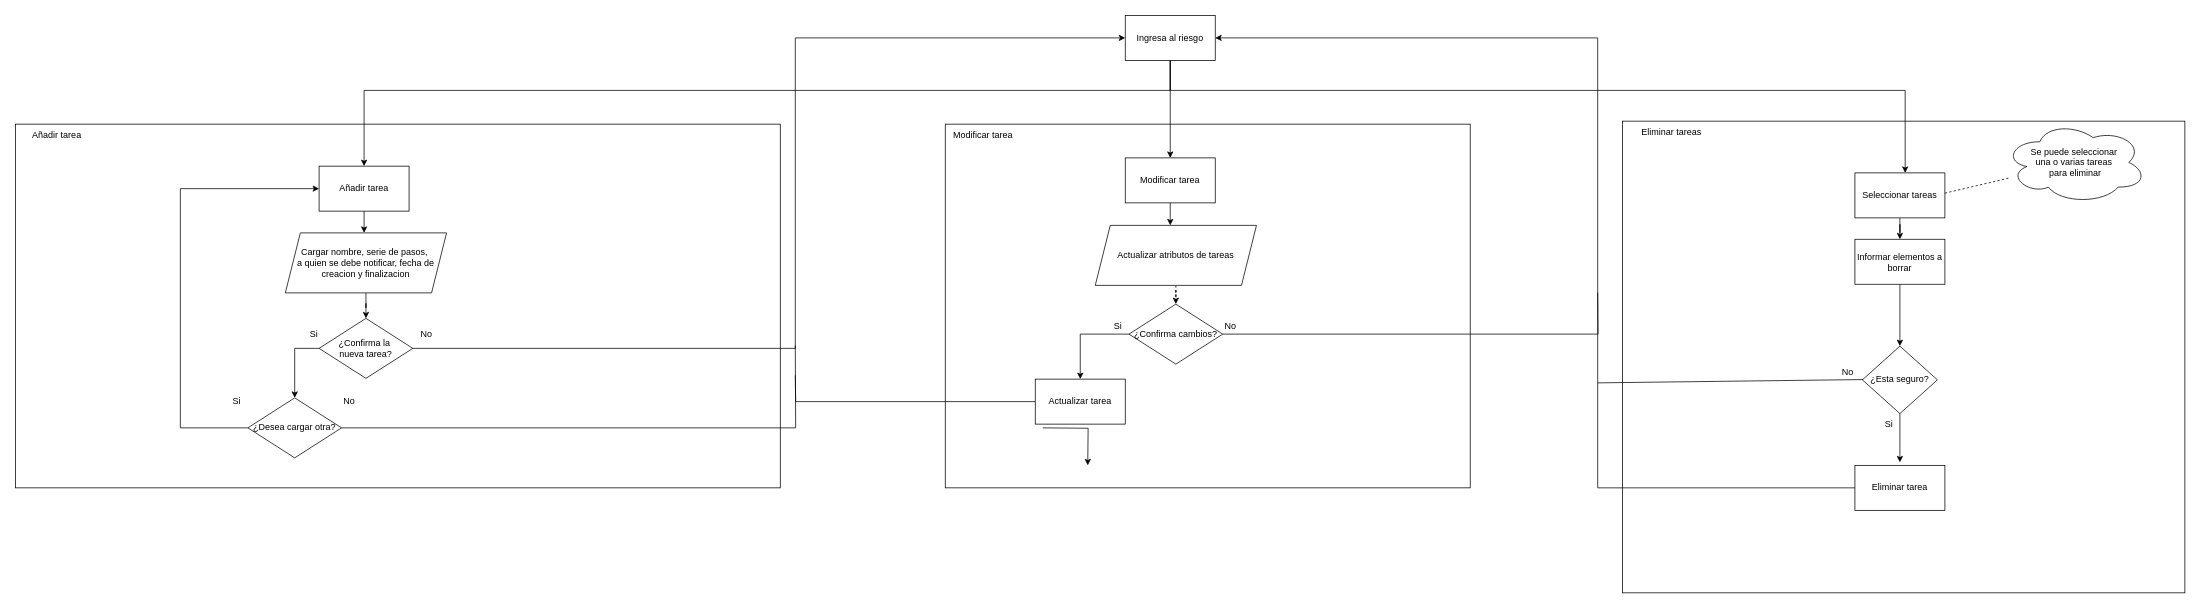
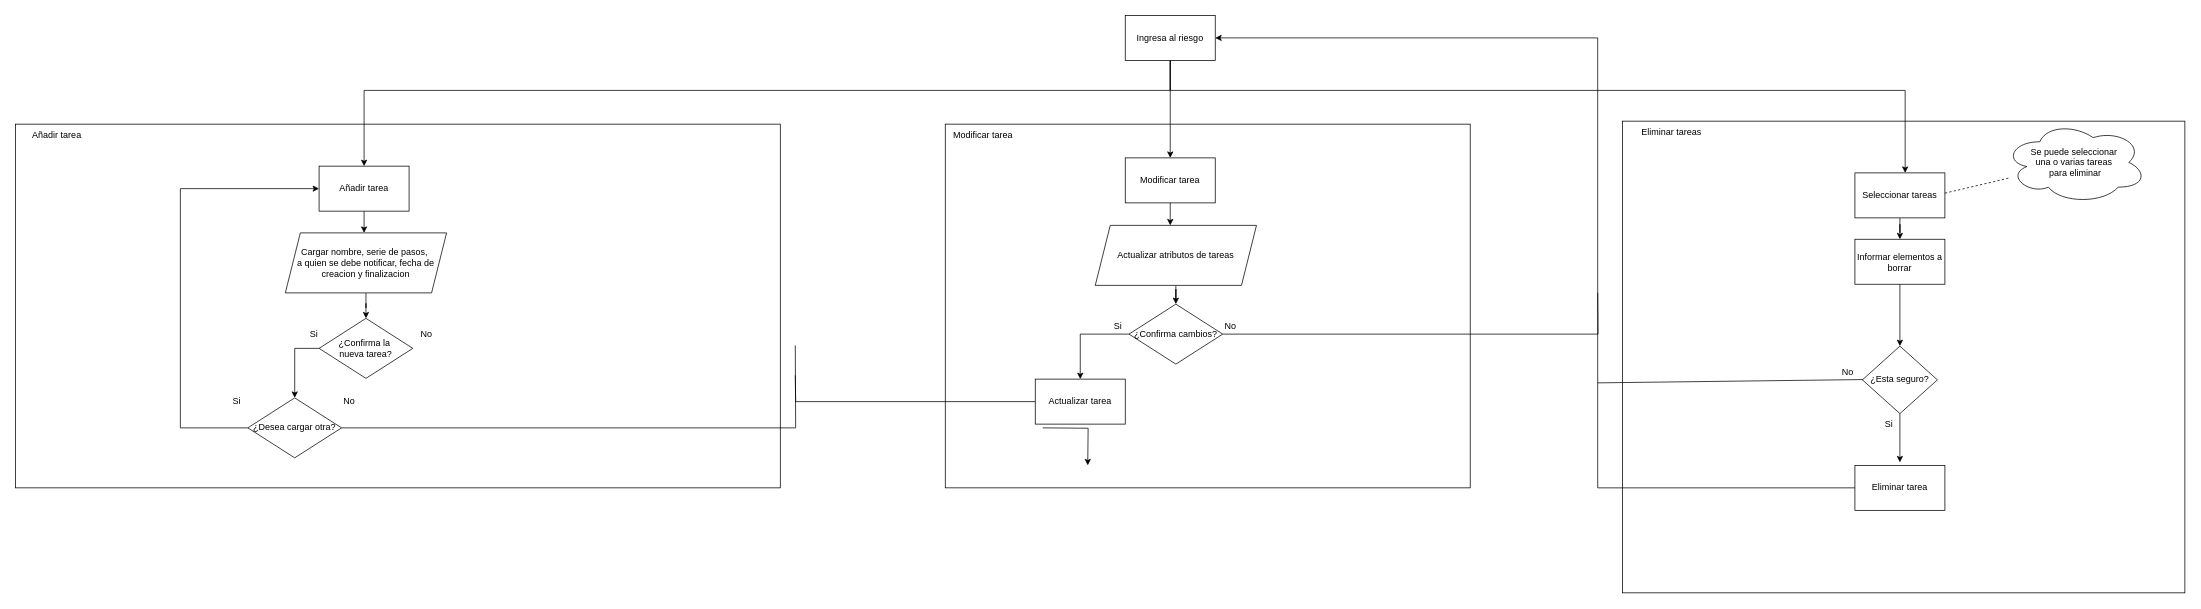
edge "Actualizar atributos de tareas" -> "¿Confirma cambios?": style dashed -> solid
edge "¿Confirma la nueva tarea?" -> "Ingresa al riesgo": removed
